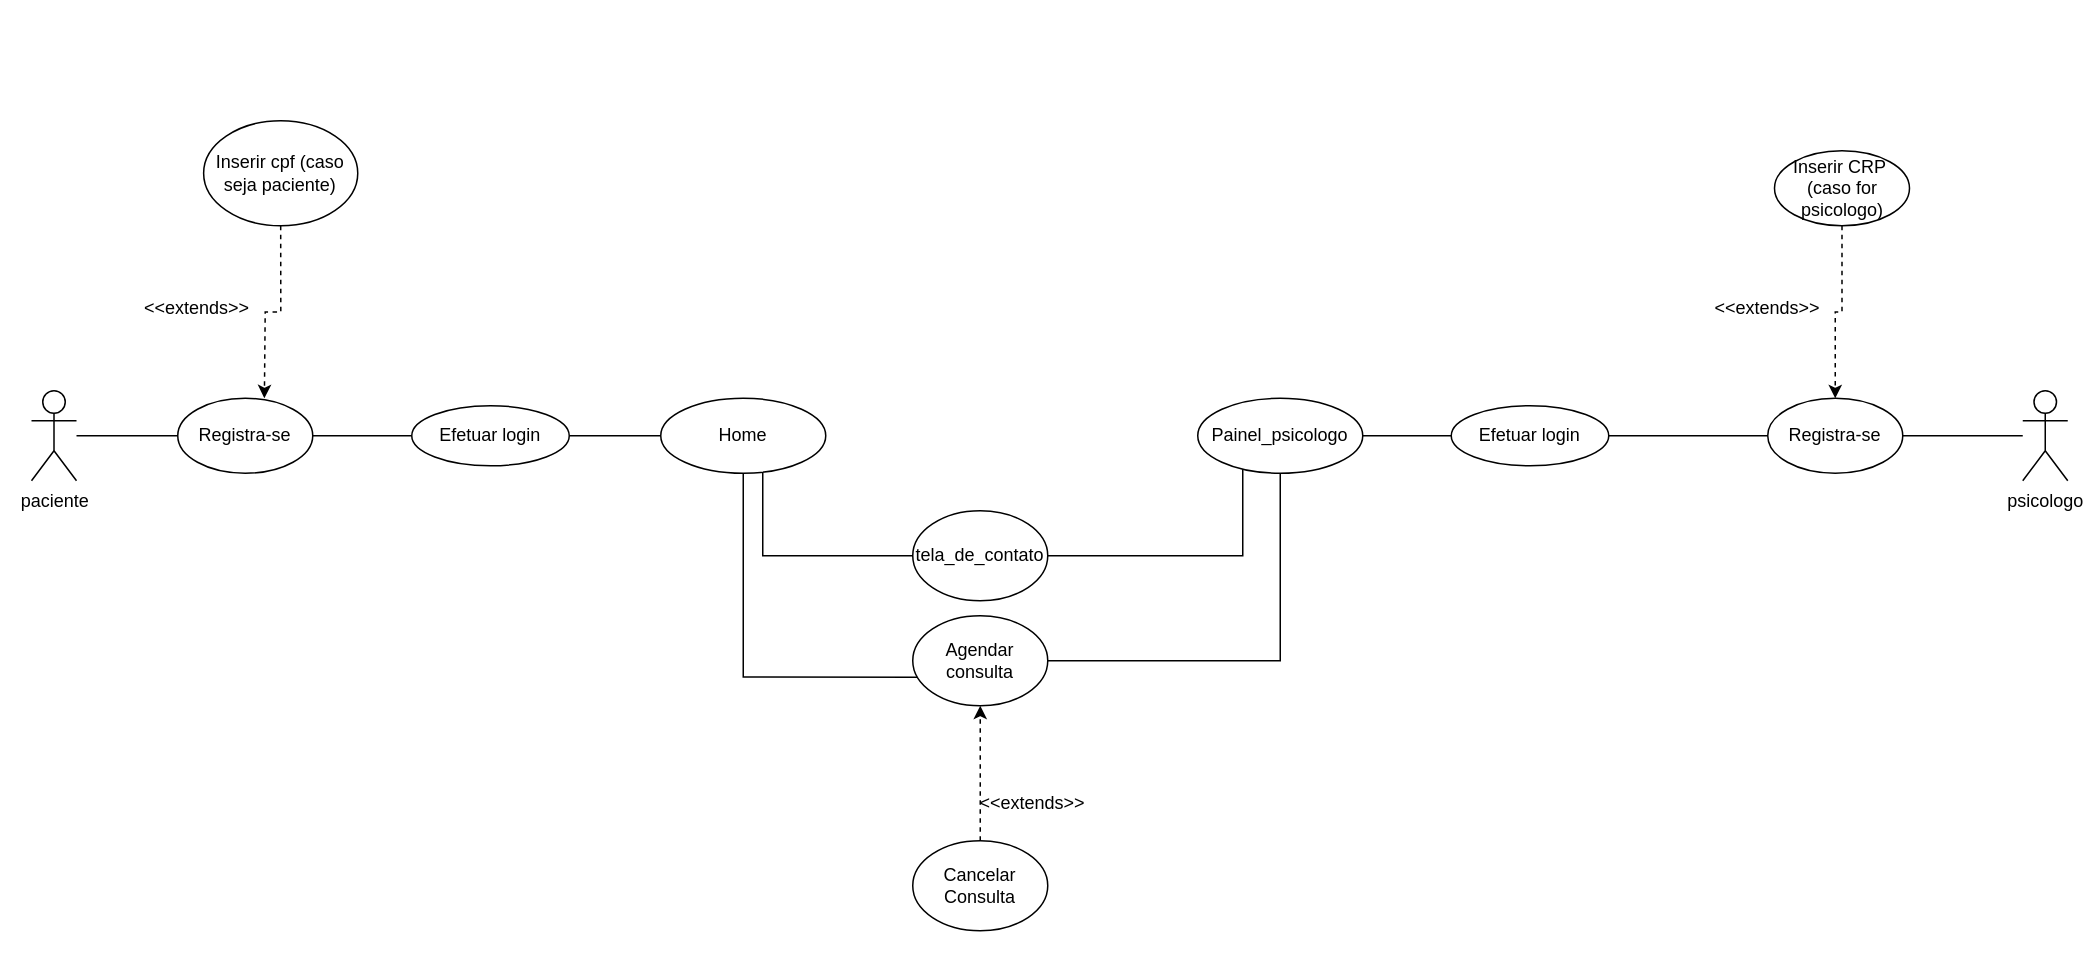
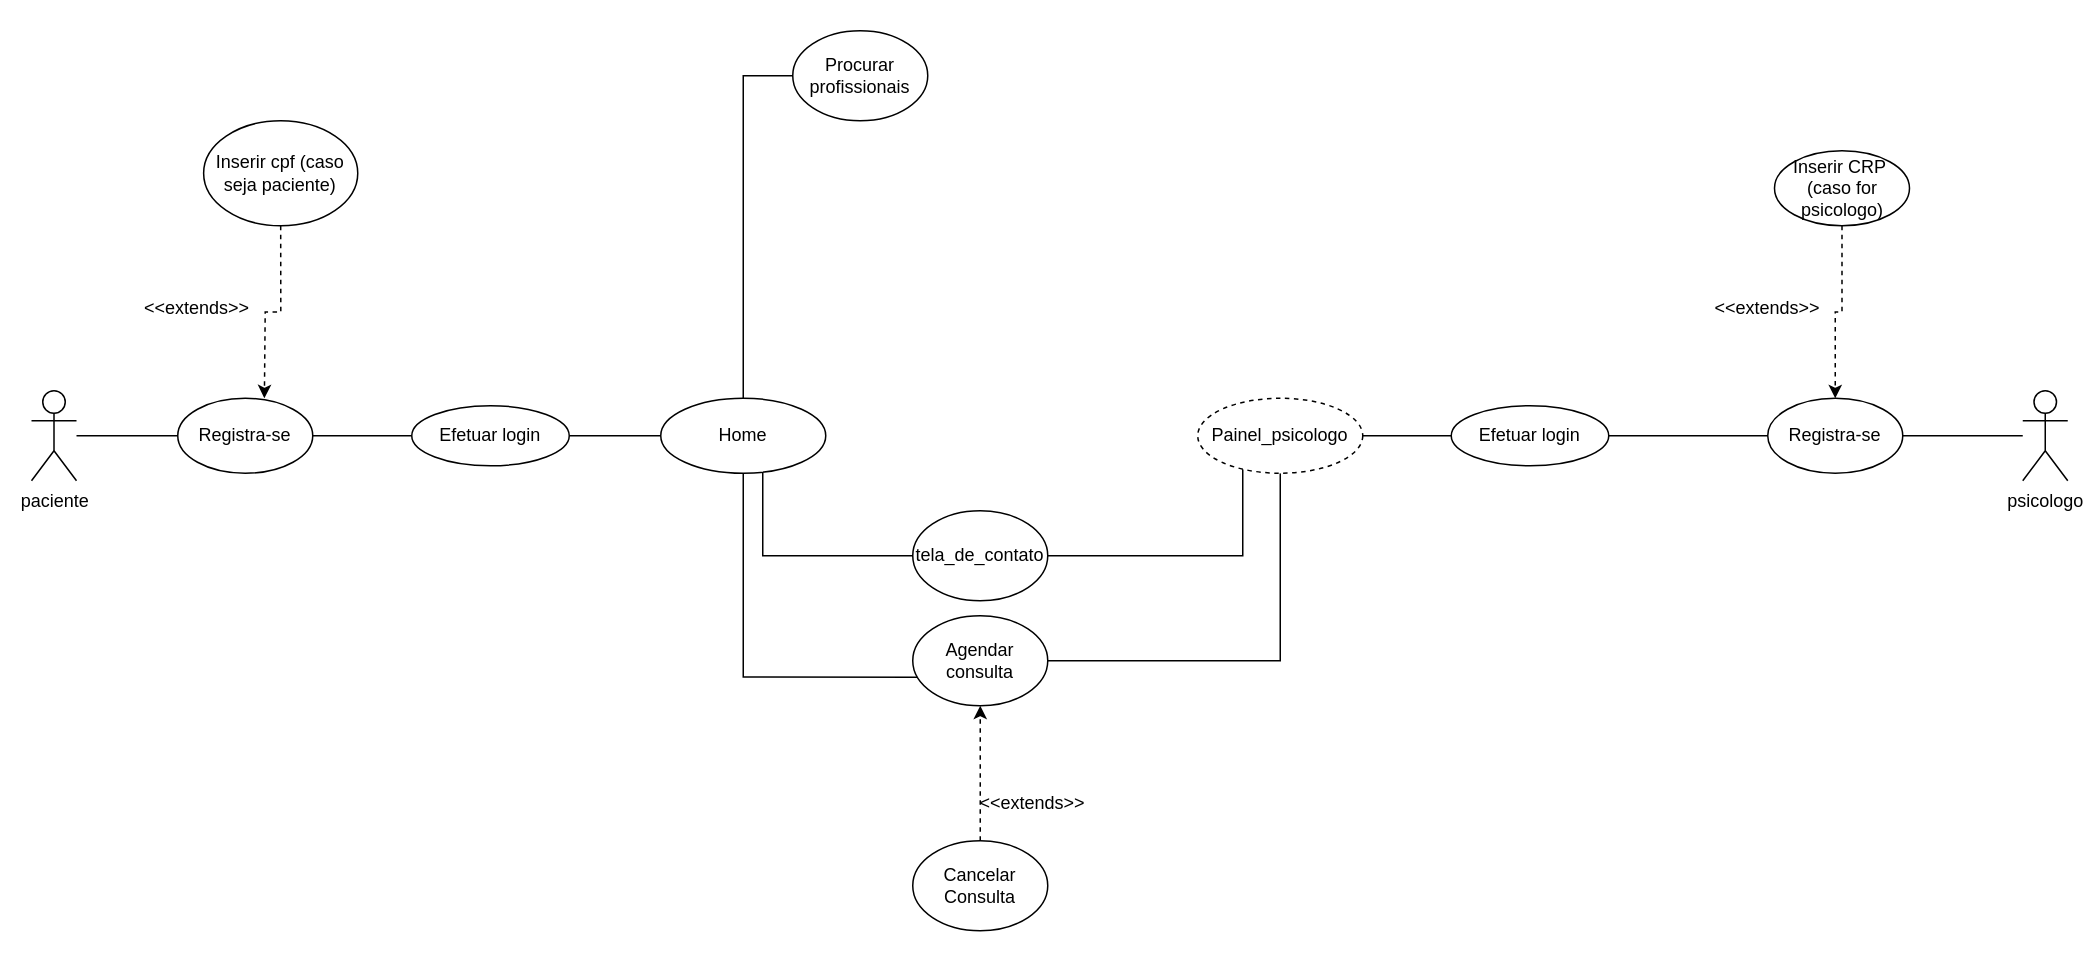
node "Procurar profissionais": added
edge "Procurar profissionais" -- "Home": added
node "Painel_psicologo": style solid -> dashed
